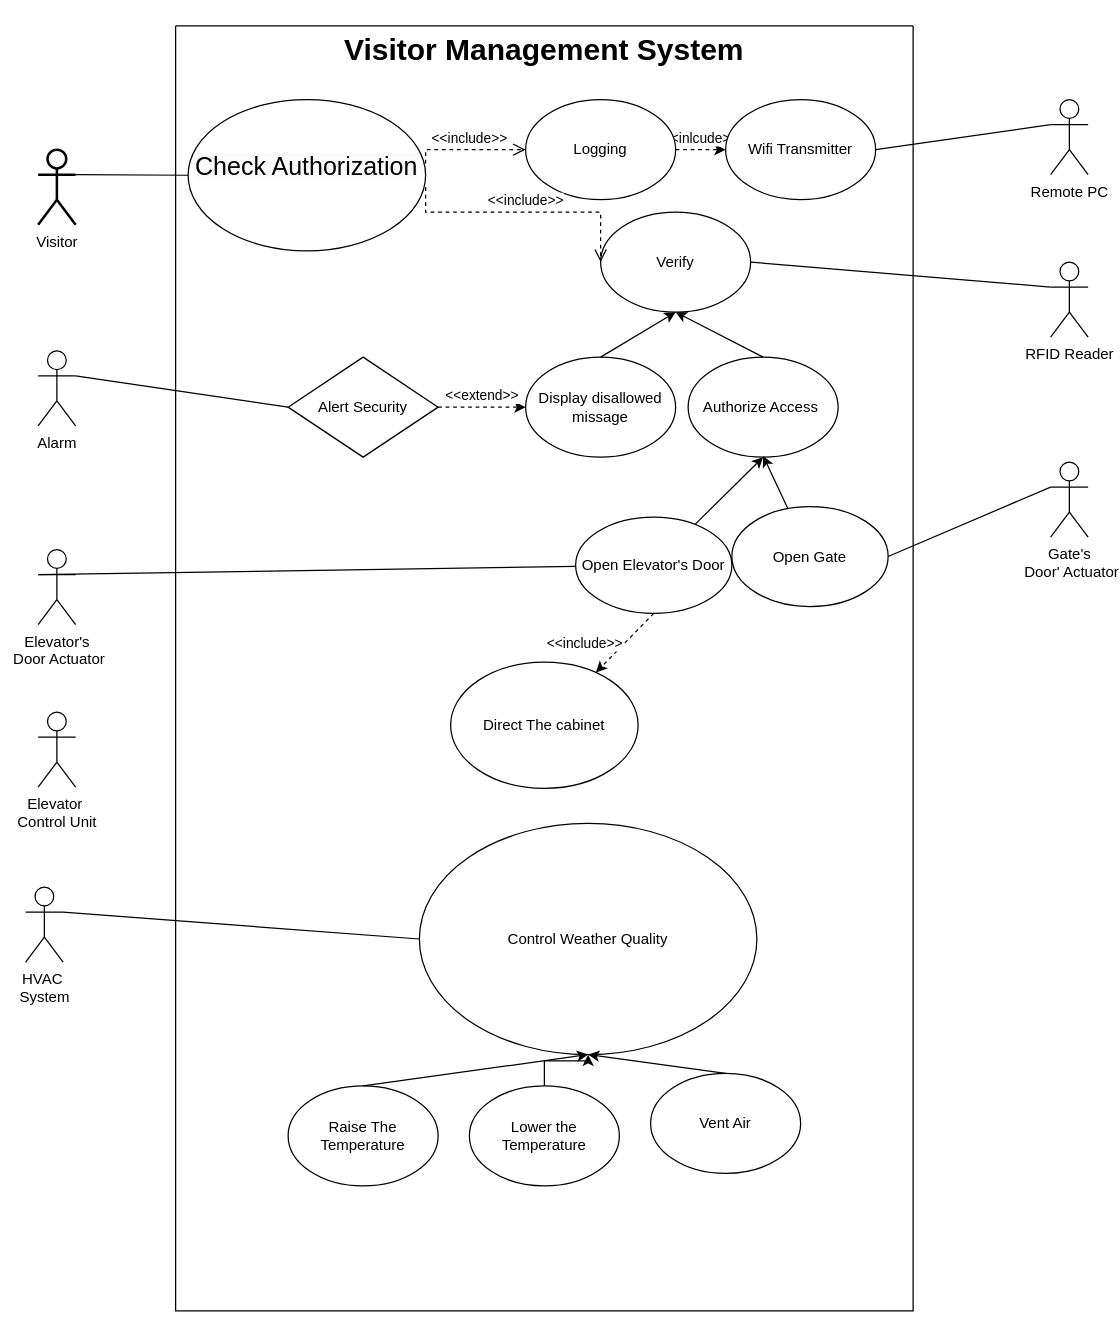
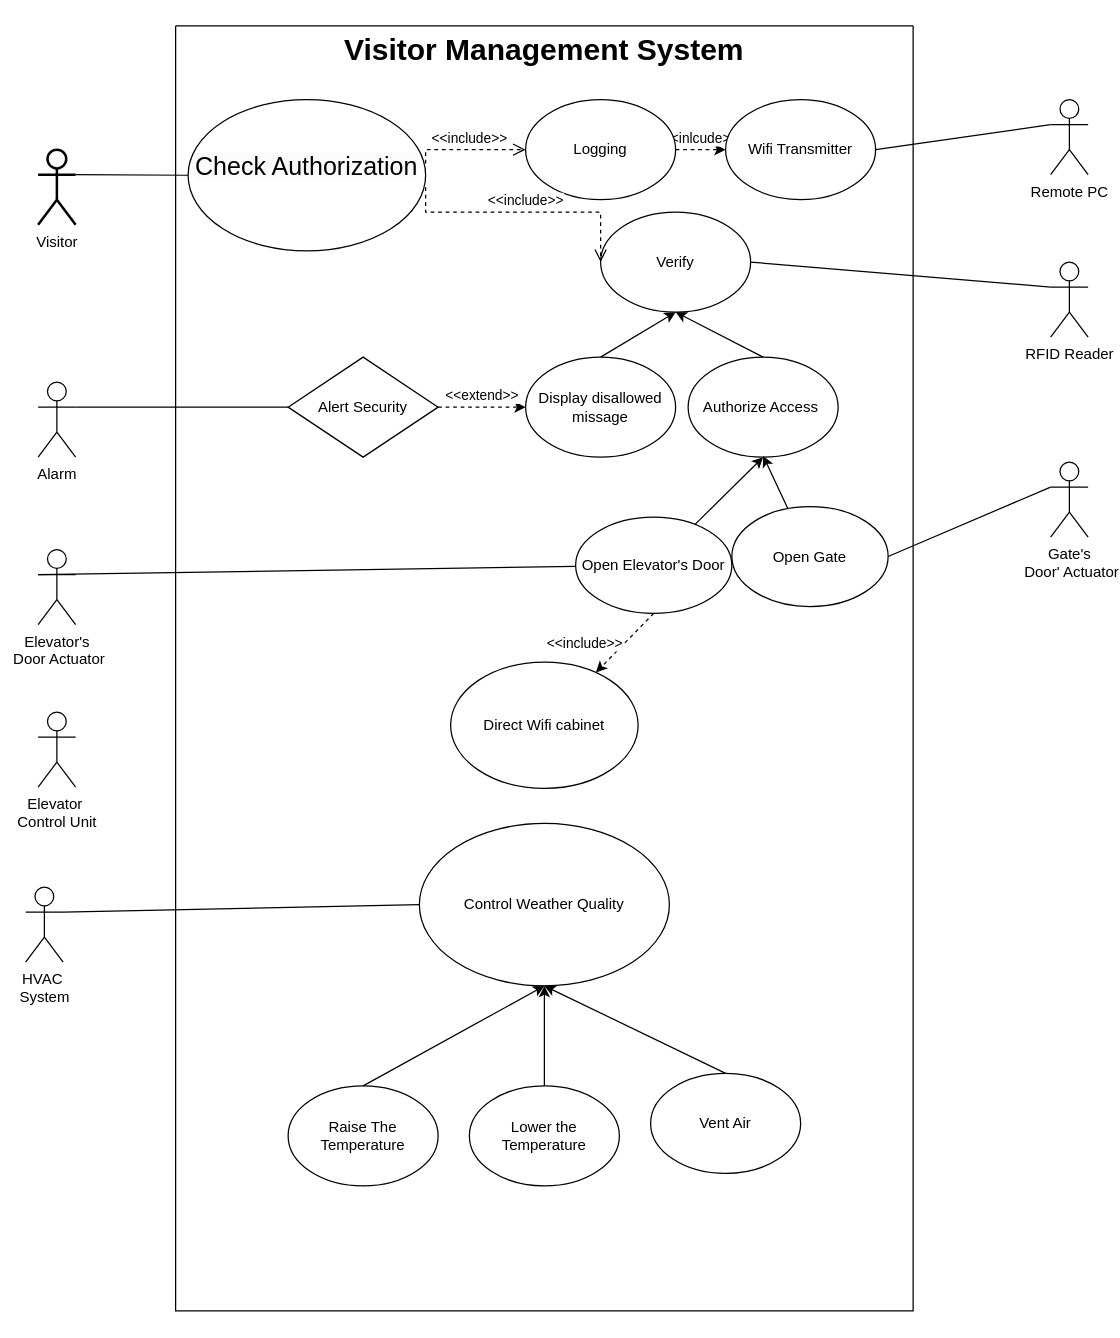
node "Alarm": moved (57, 388) -> (57, 419)
node "Direct The cabinet": label "Direct The cabinet" -> "Direct Wifi cabinet"
node "Control Weather Quality": size 338x231 -> 250x163
